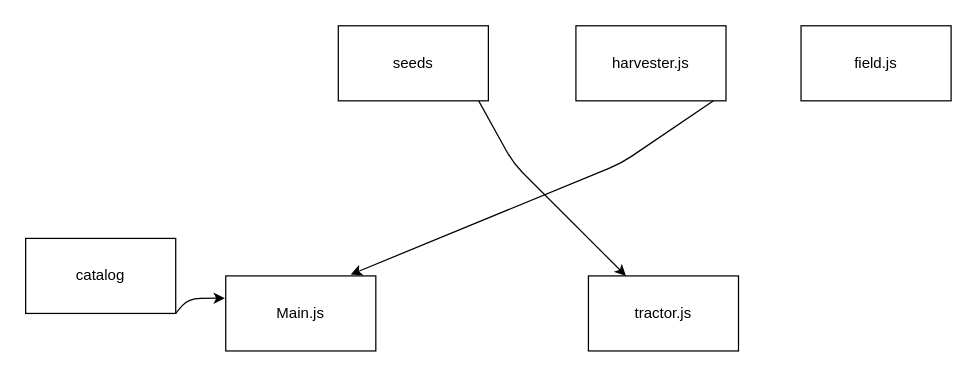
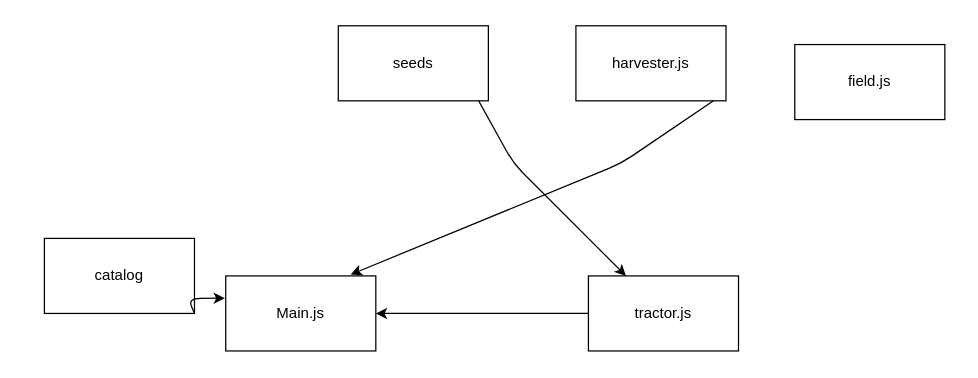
node "field.js": moved (876, 63) -> (869, 82)
node "catalog": moved (101, 276) -> (119, 276)
edge "tractor.js" -> "Main.js": added
